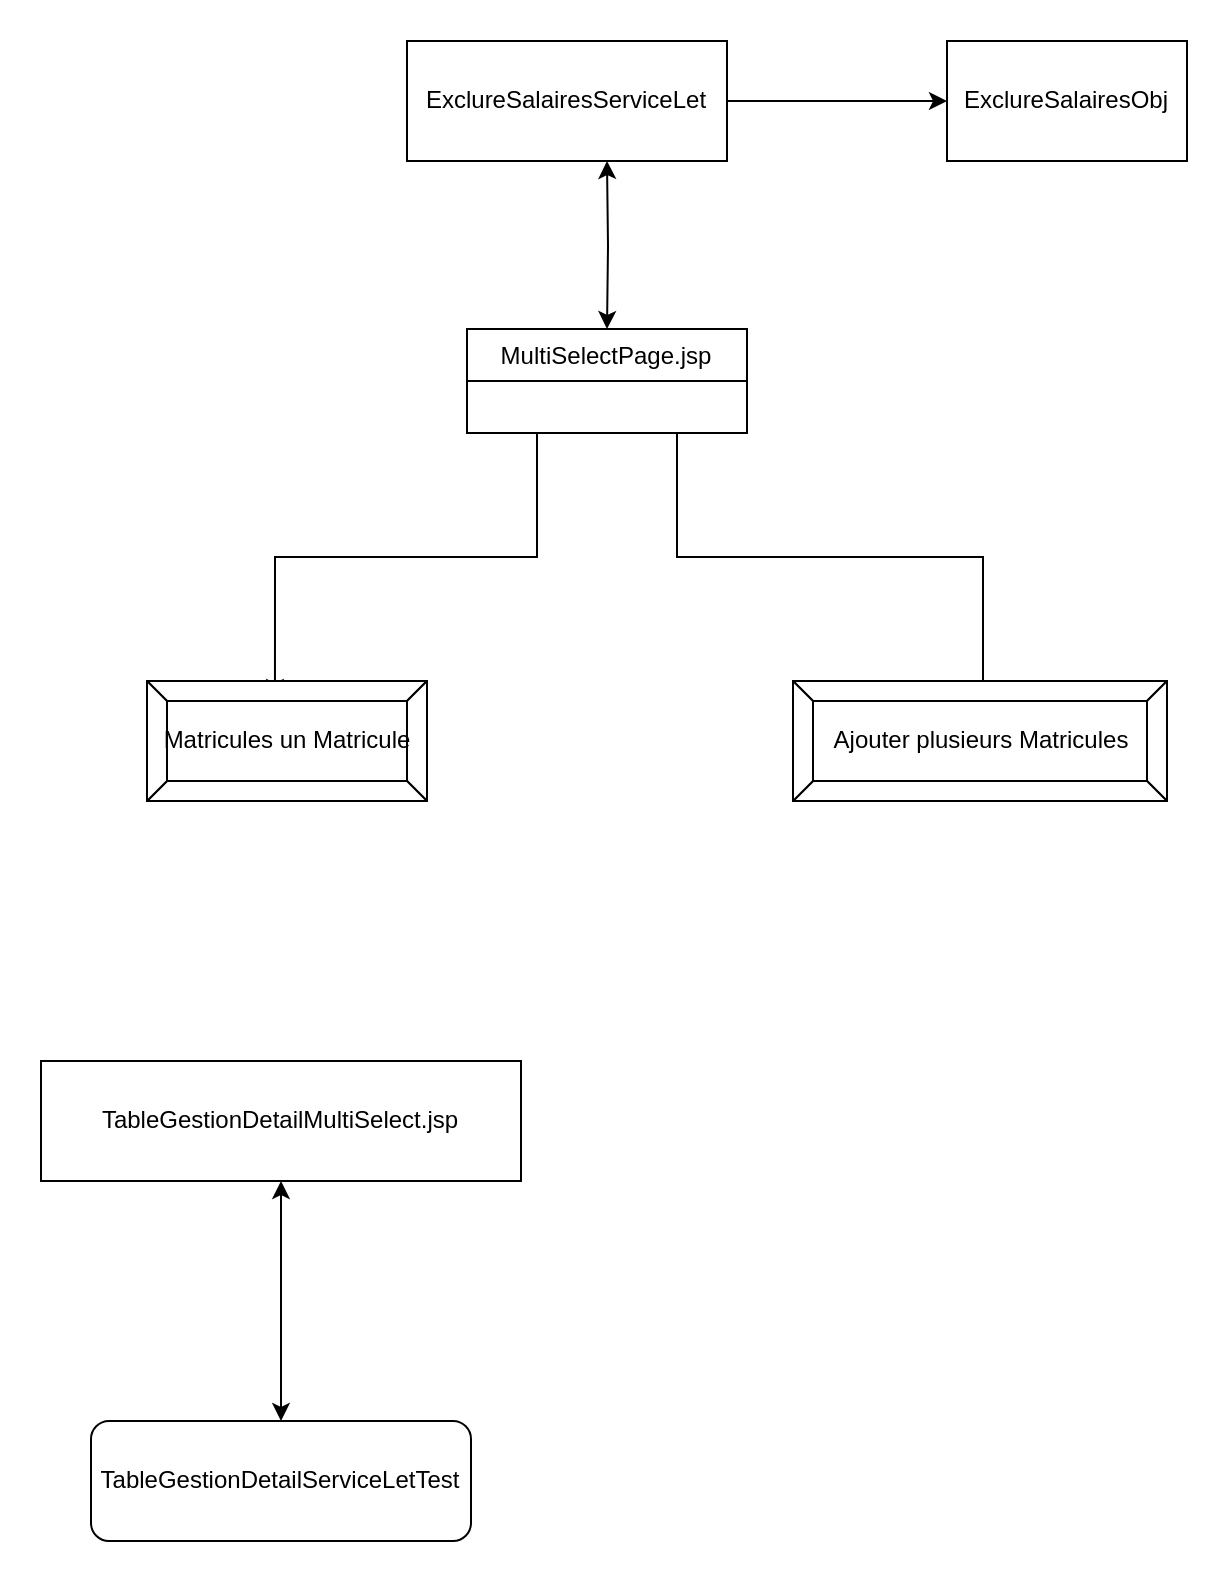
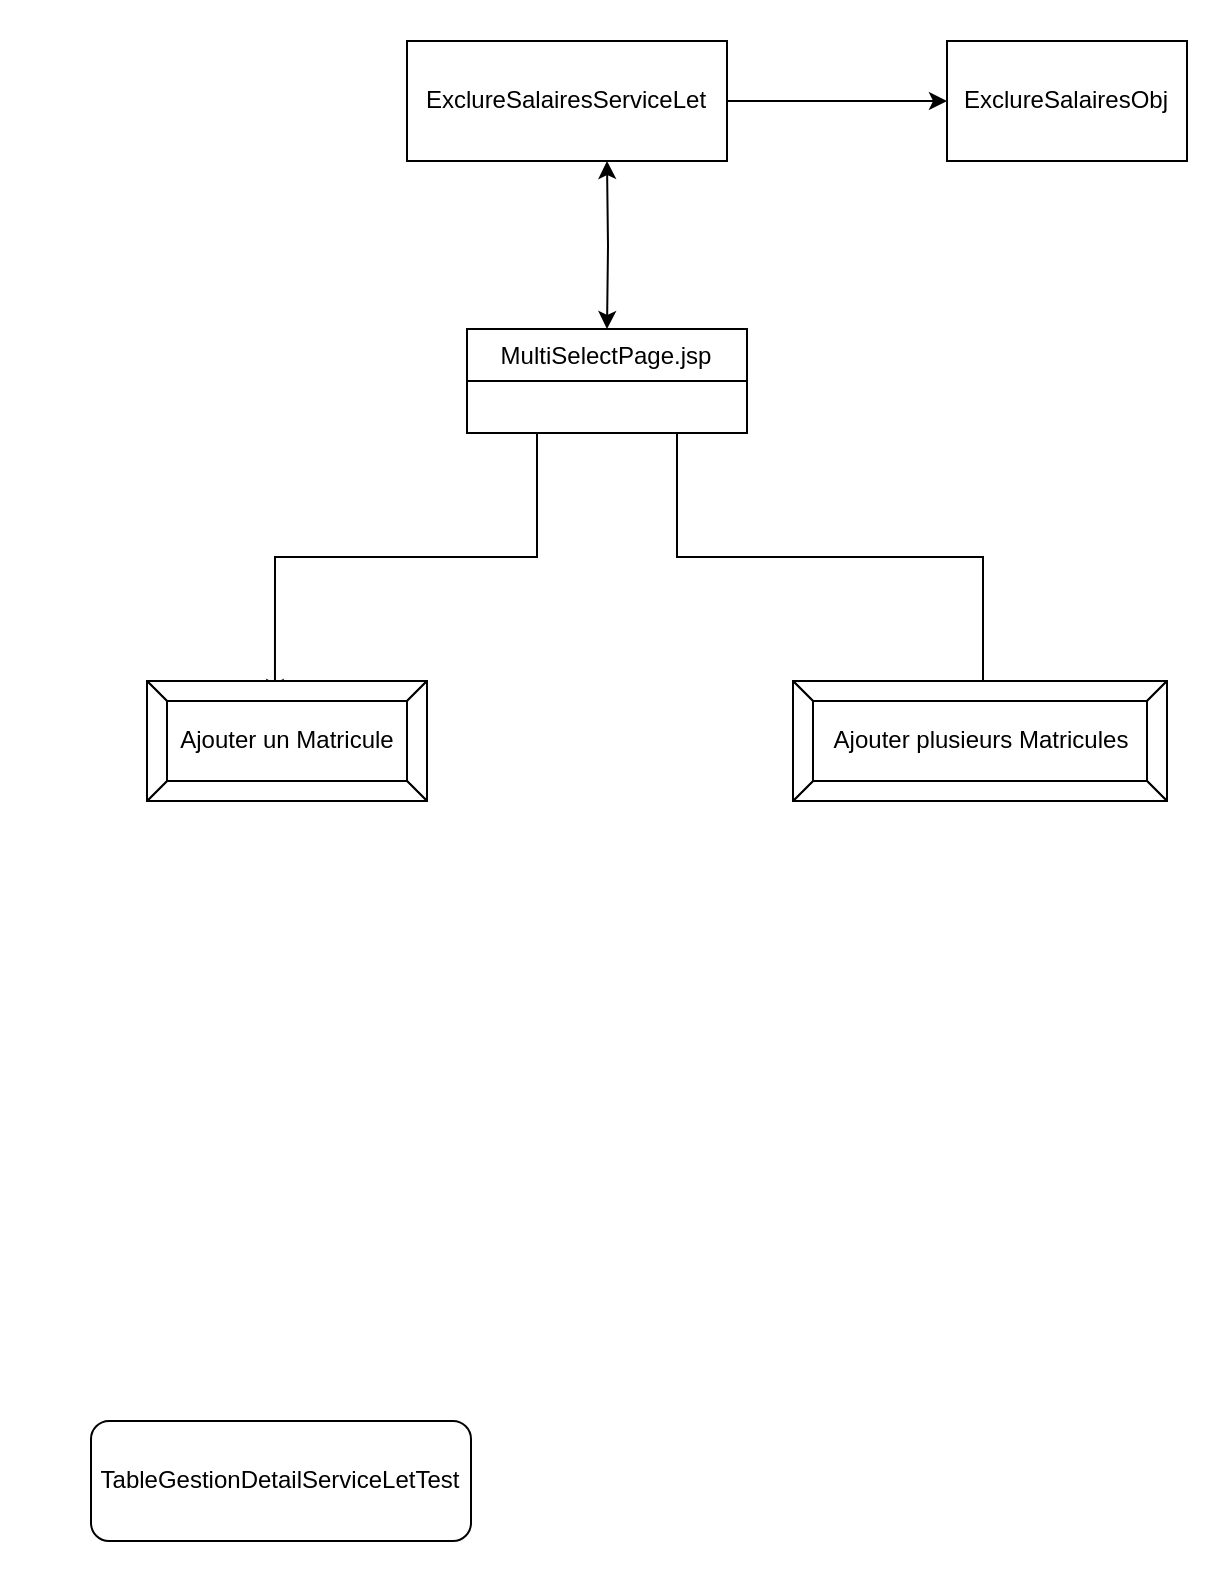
node "Matricules un Matricule": label "Matricules un Matricule" -> "Ajouter un Matricule"
node "TableGestionDetailMultiSelect.jsp": removed
edge "TableGestionDetailMultiSelect.jsp" -- "TableGestionDetailServiceLetTest": removed
